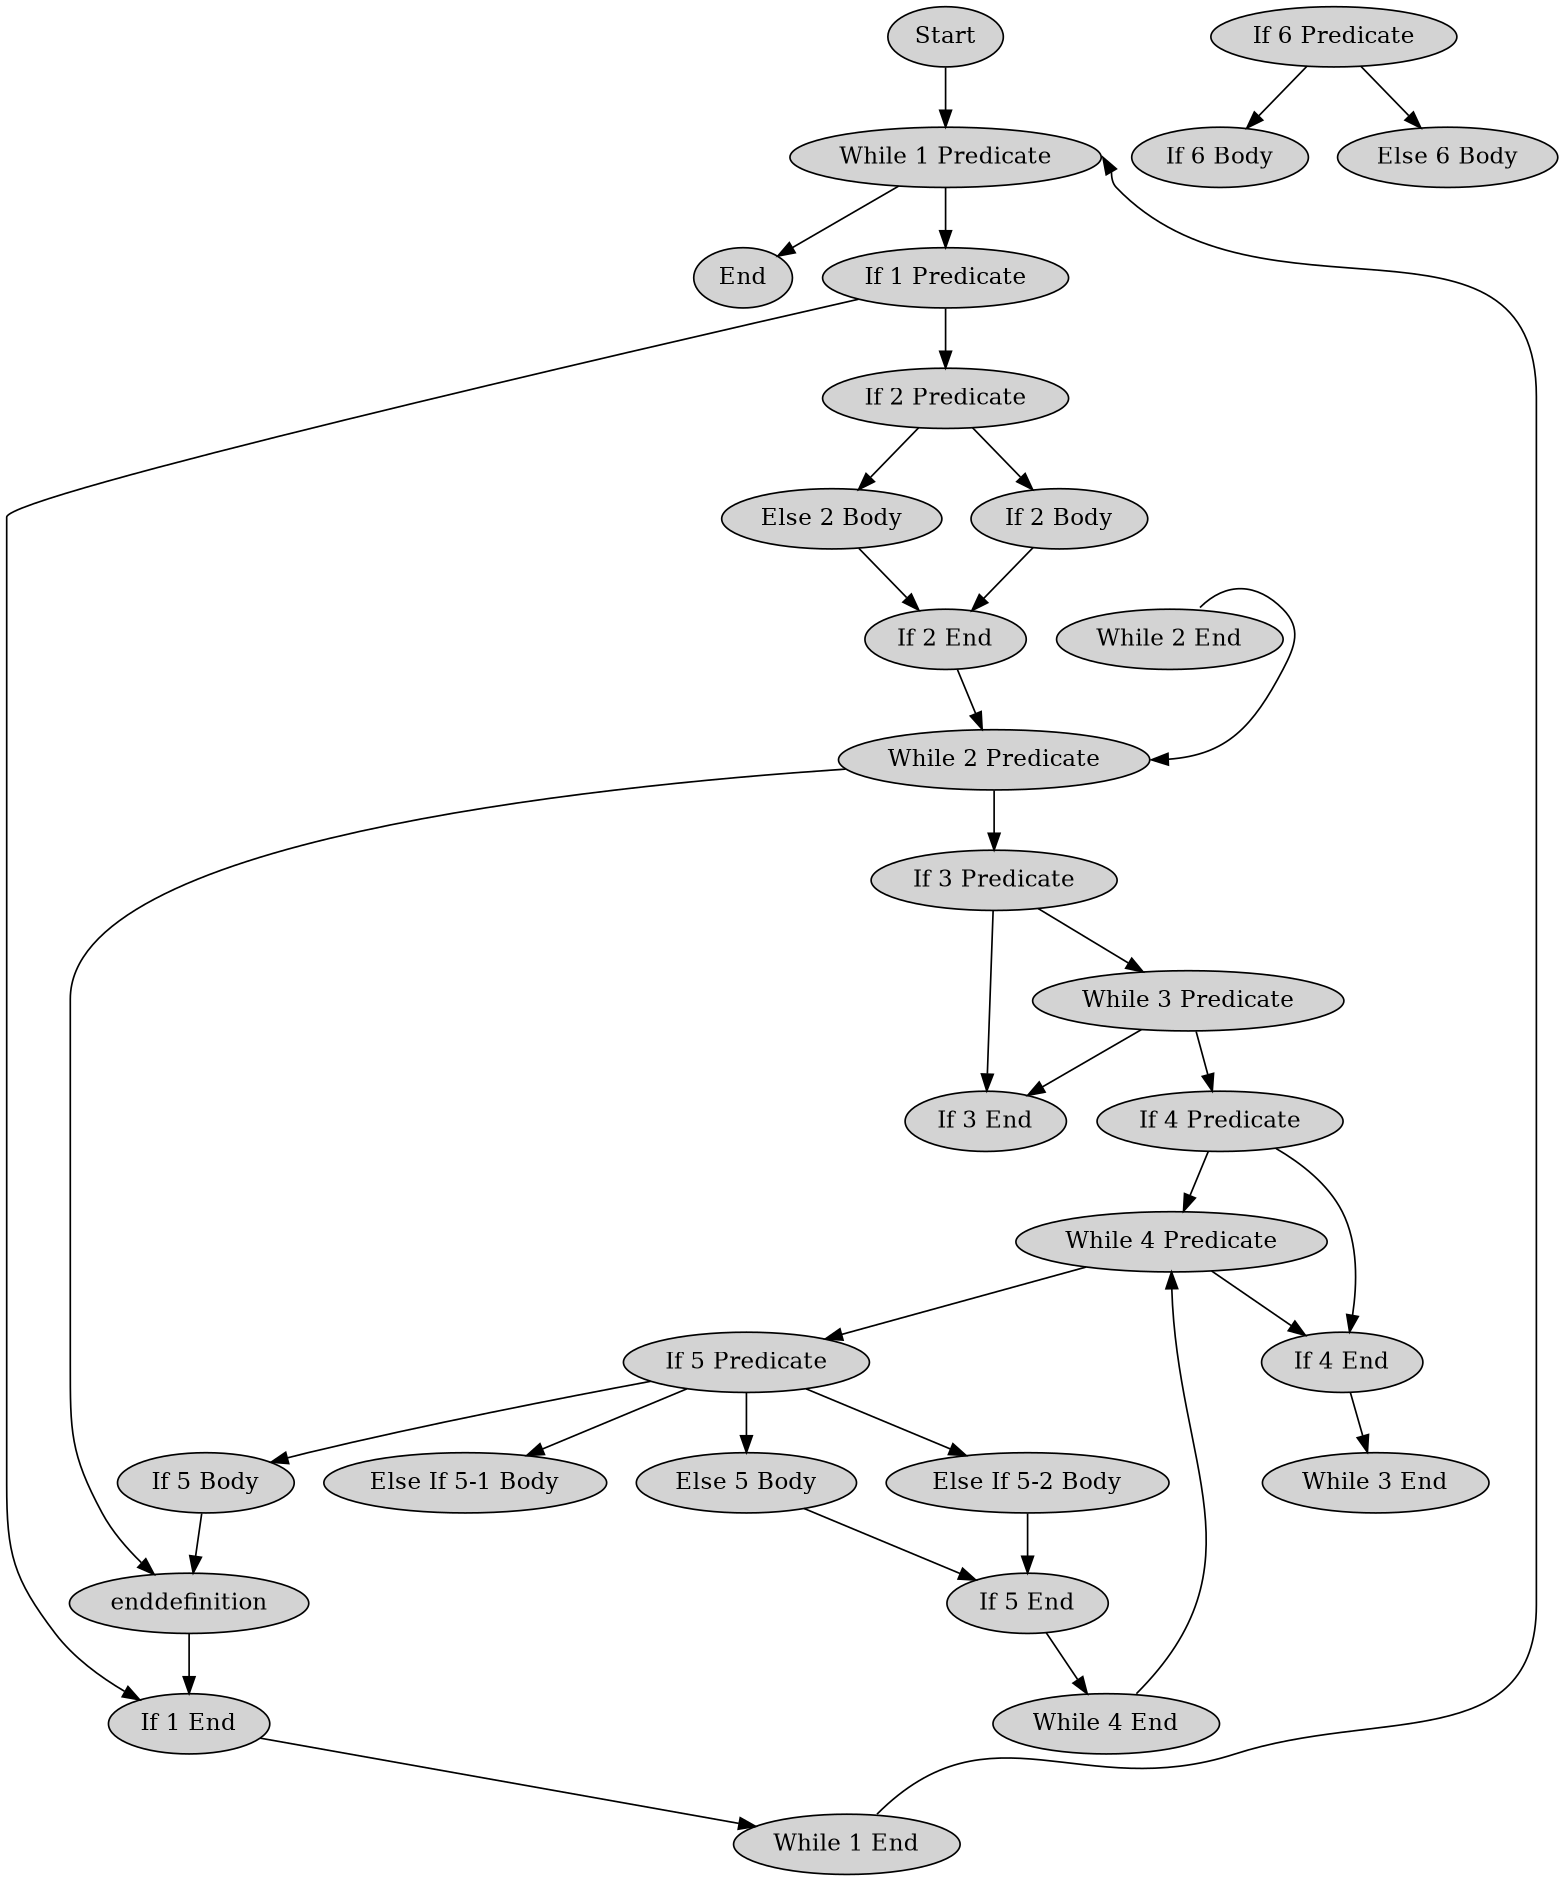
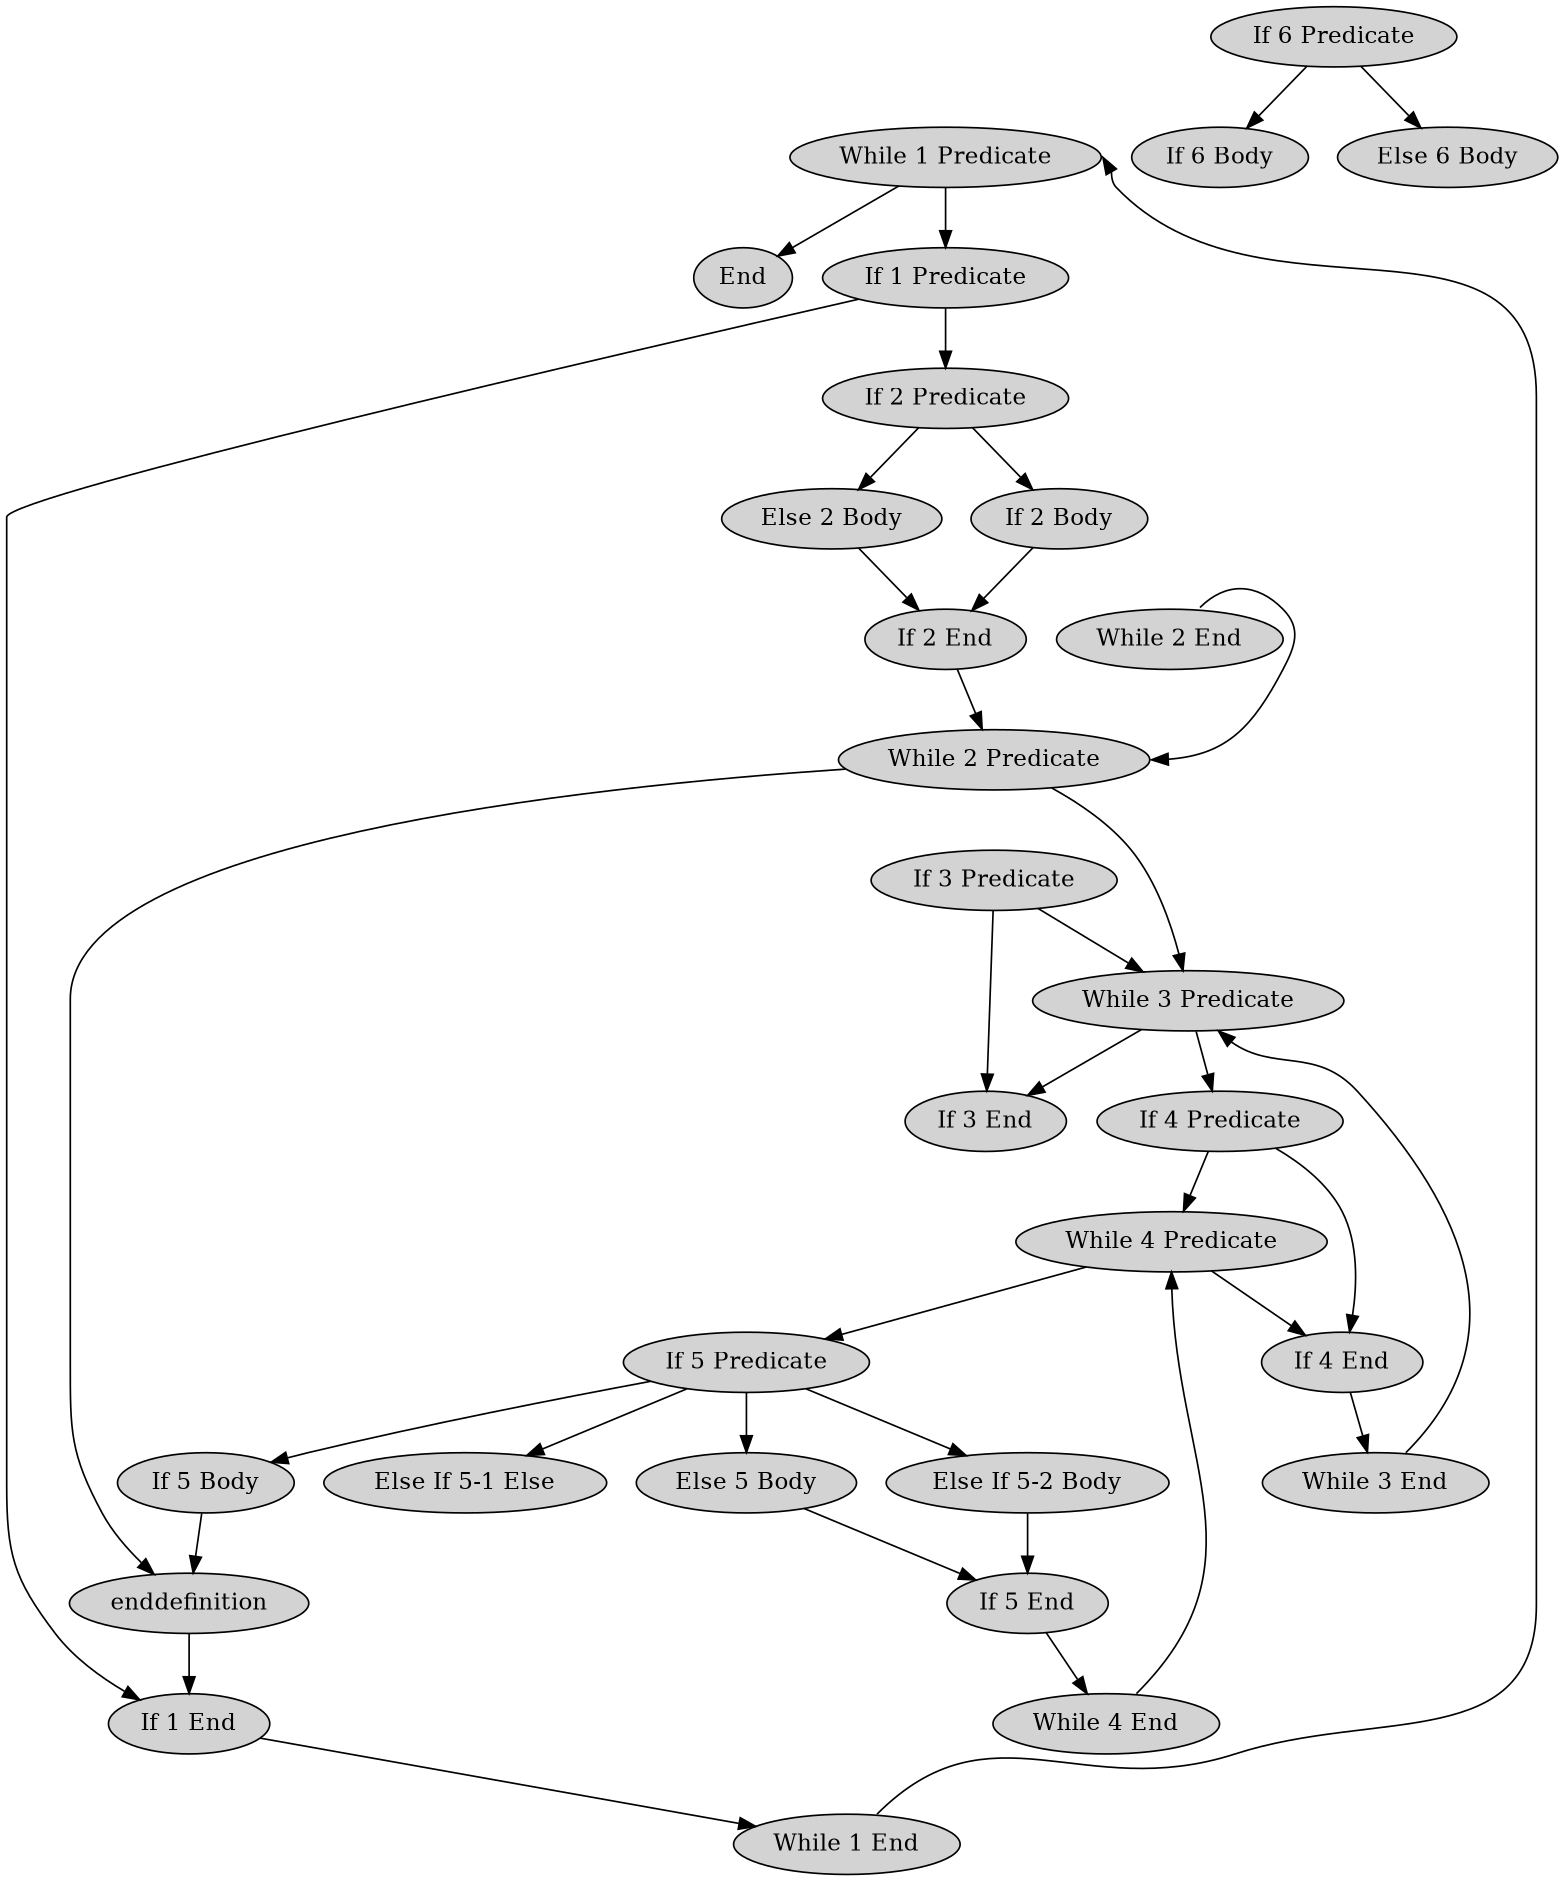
node "Start": removed
edge "While 2 Predicate" -> "If 3 Predicate": now "While 2 Predicate" -> "While 3 Predicate"
edge "While 3 End" -> "While 3 Predicate": added
node "Else If 5-1 Body": label "Else If 5-1 Body" -> "Else If 5-1 Else"
